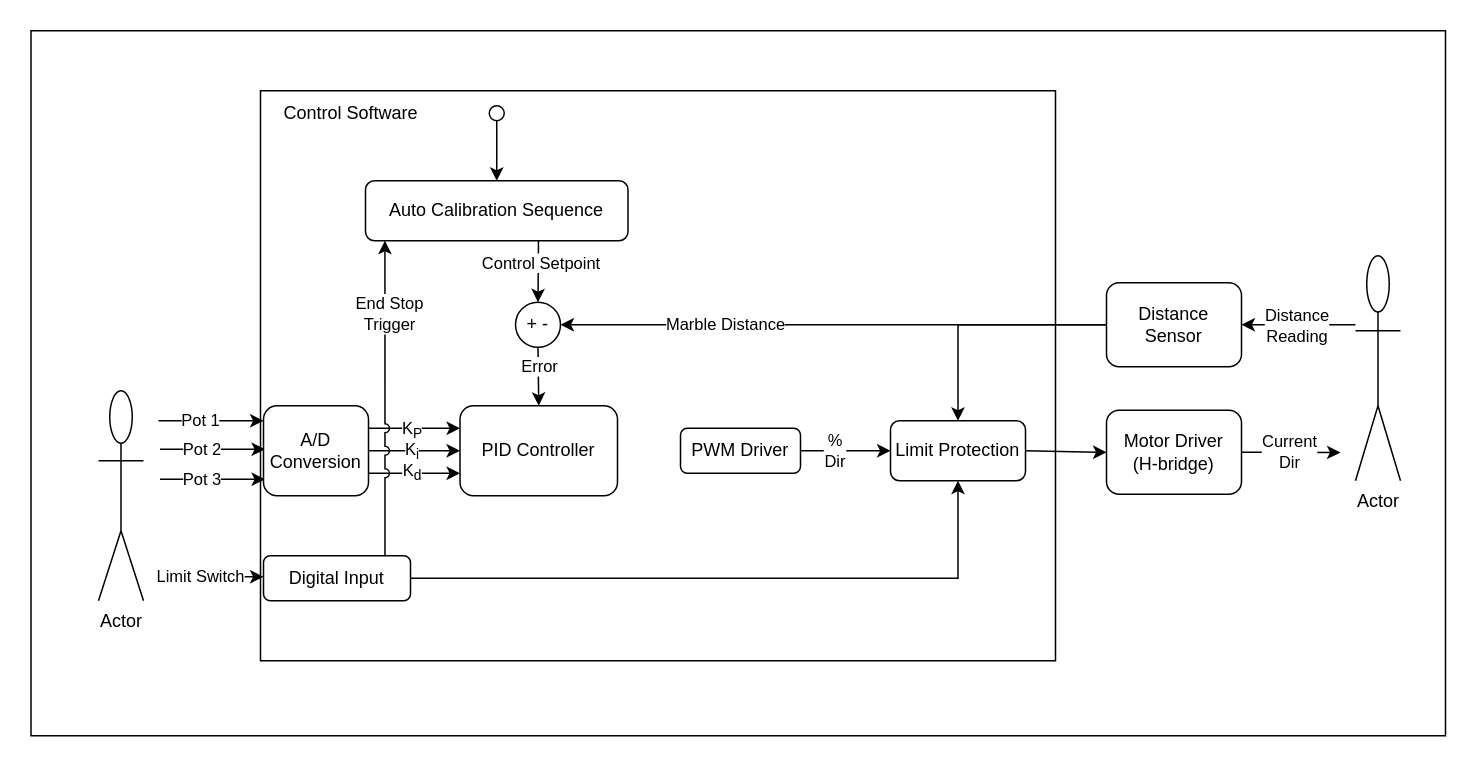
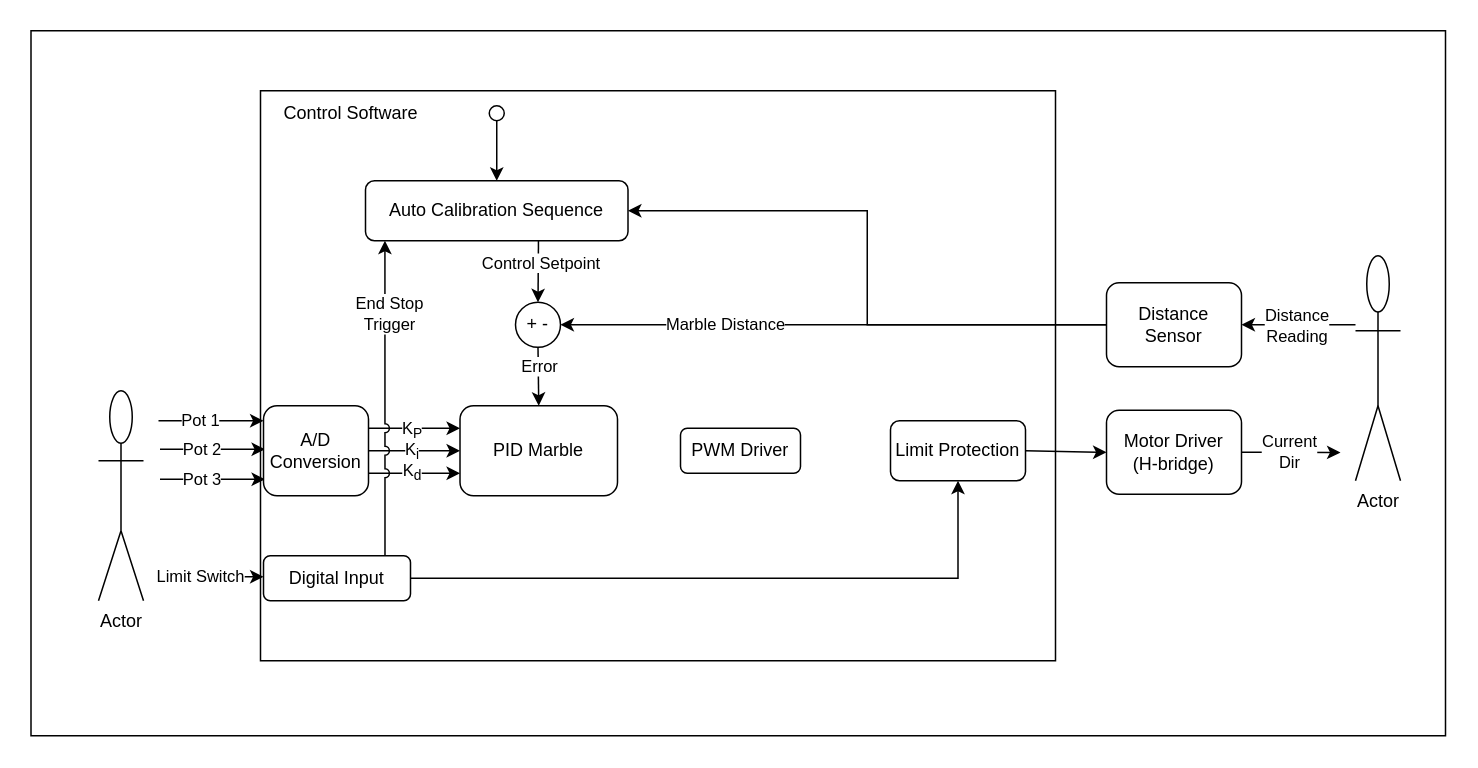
edge "Distance Sensor" -> "Limit Protection": now "Distance Sensor" -> "Auto Calibration Sequence"
node "PID Controller": label "PID Controller" -> "PID Marble"
edge "PWM Driver" -> "Limit Protection": removed, label "% Dir"
